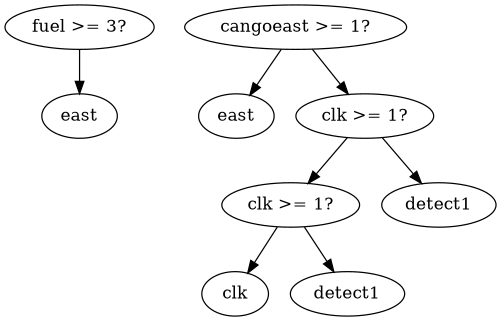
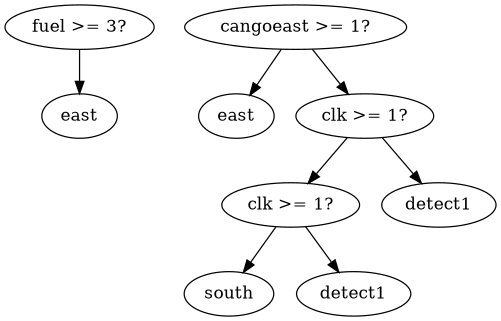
node "clk": label "clk" -> "south"
